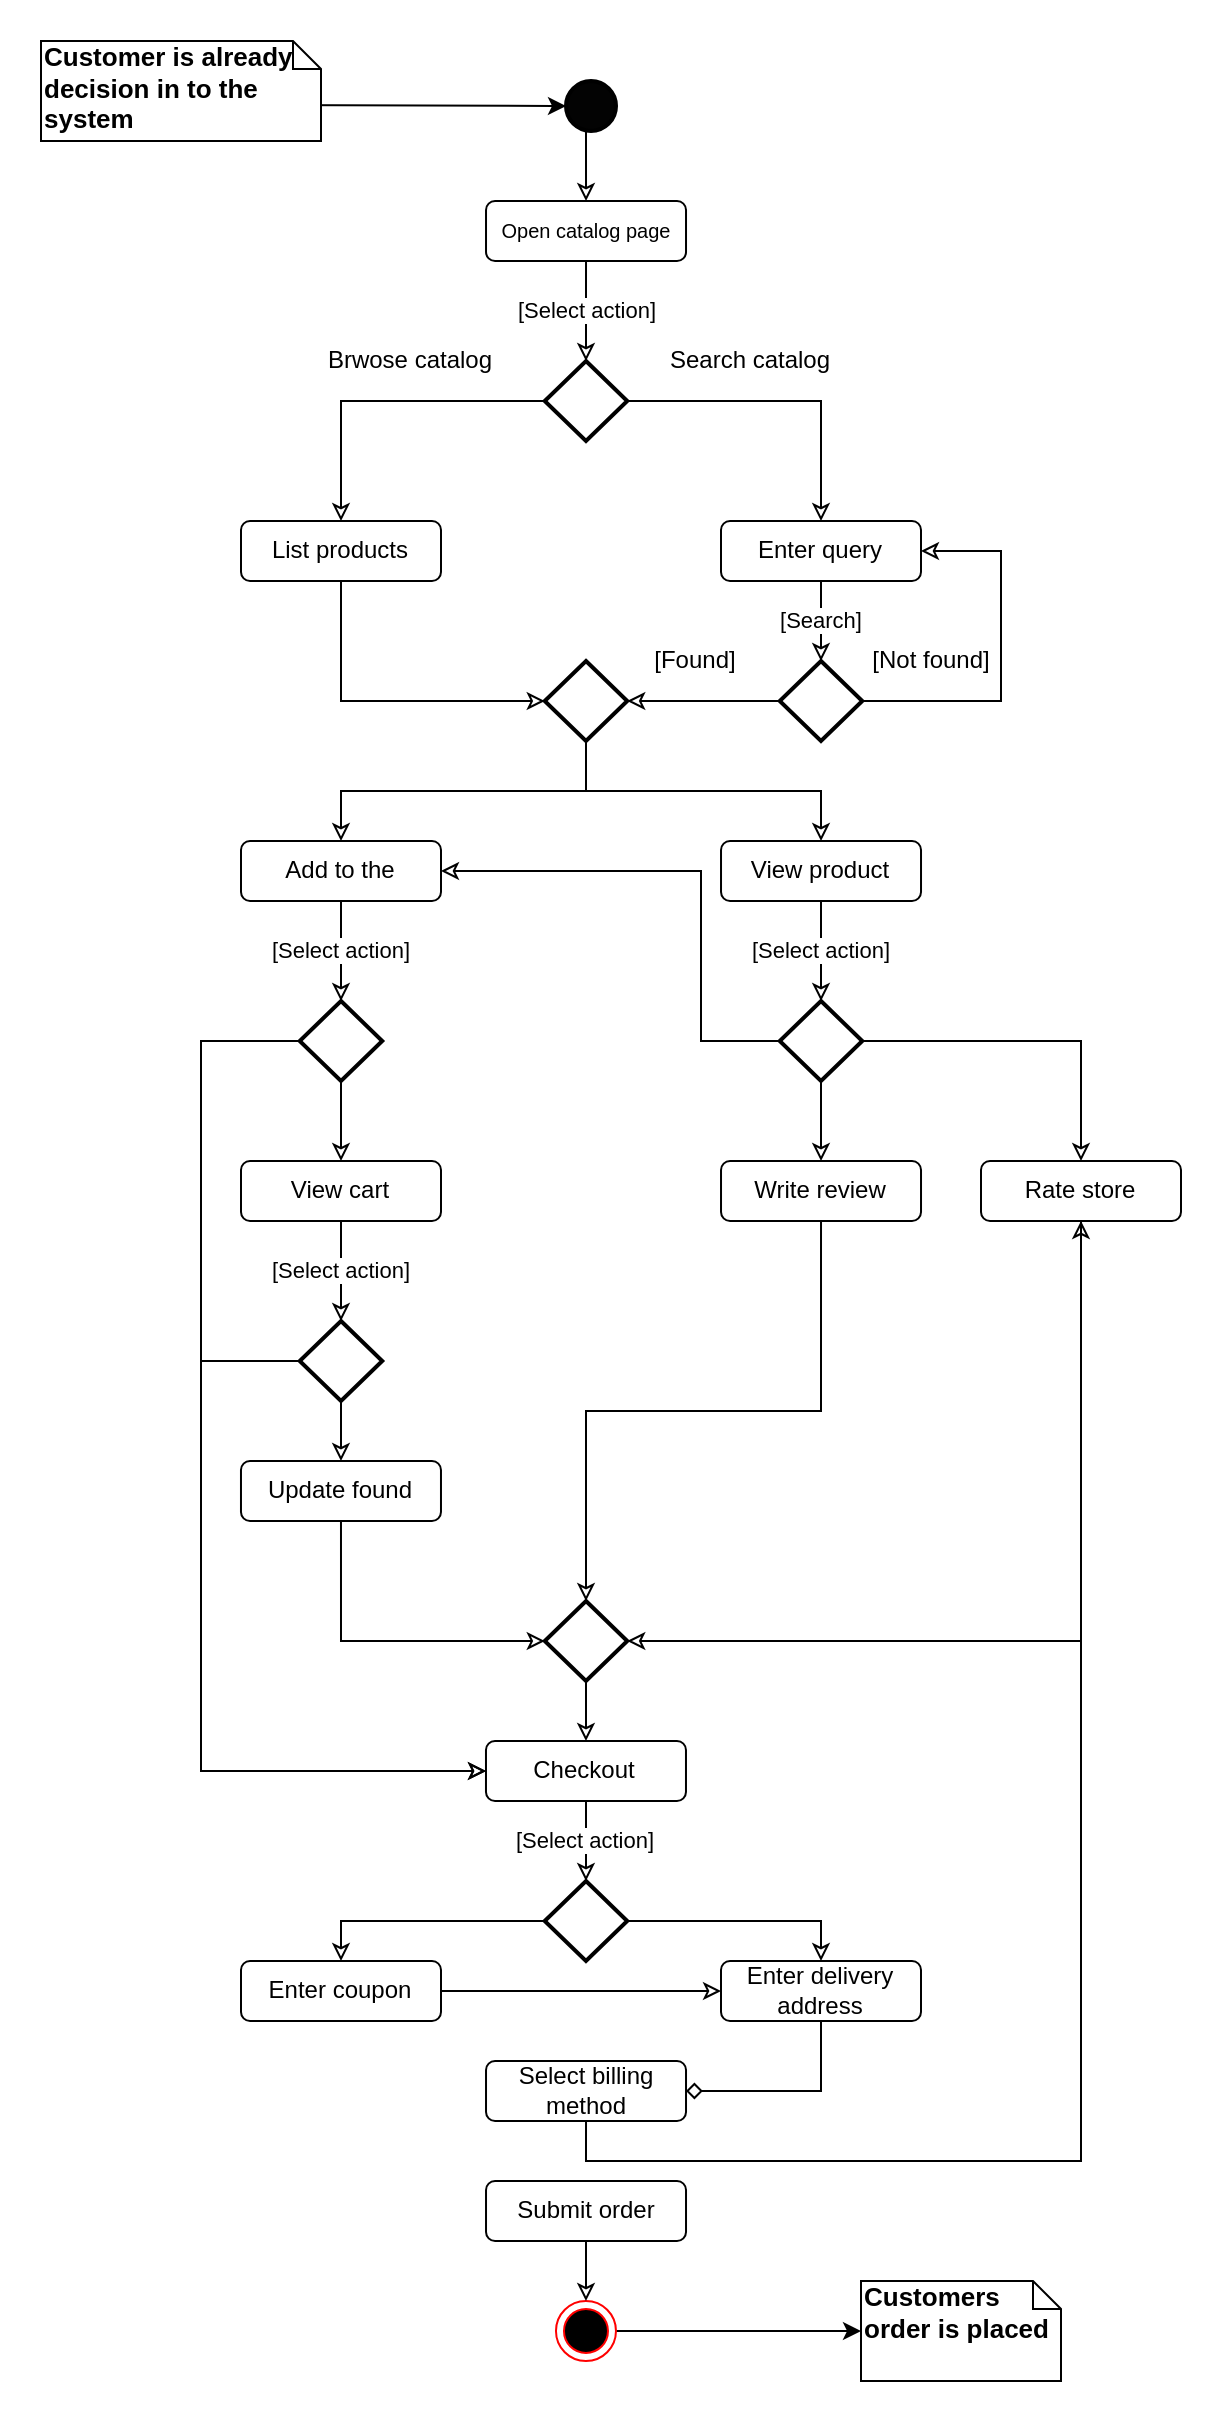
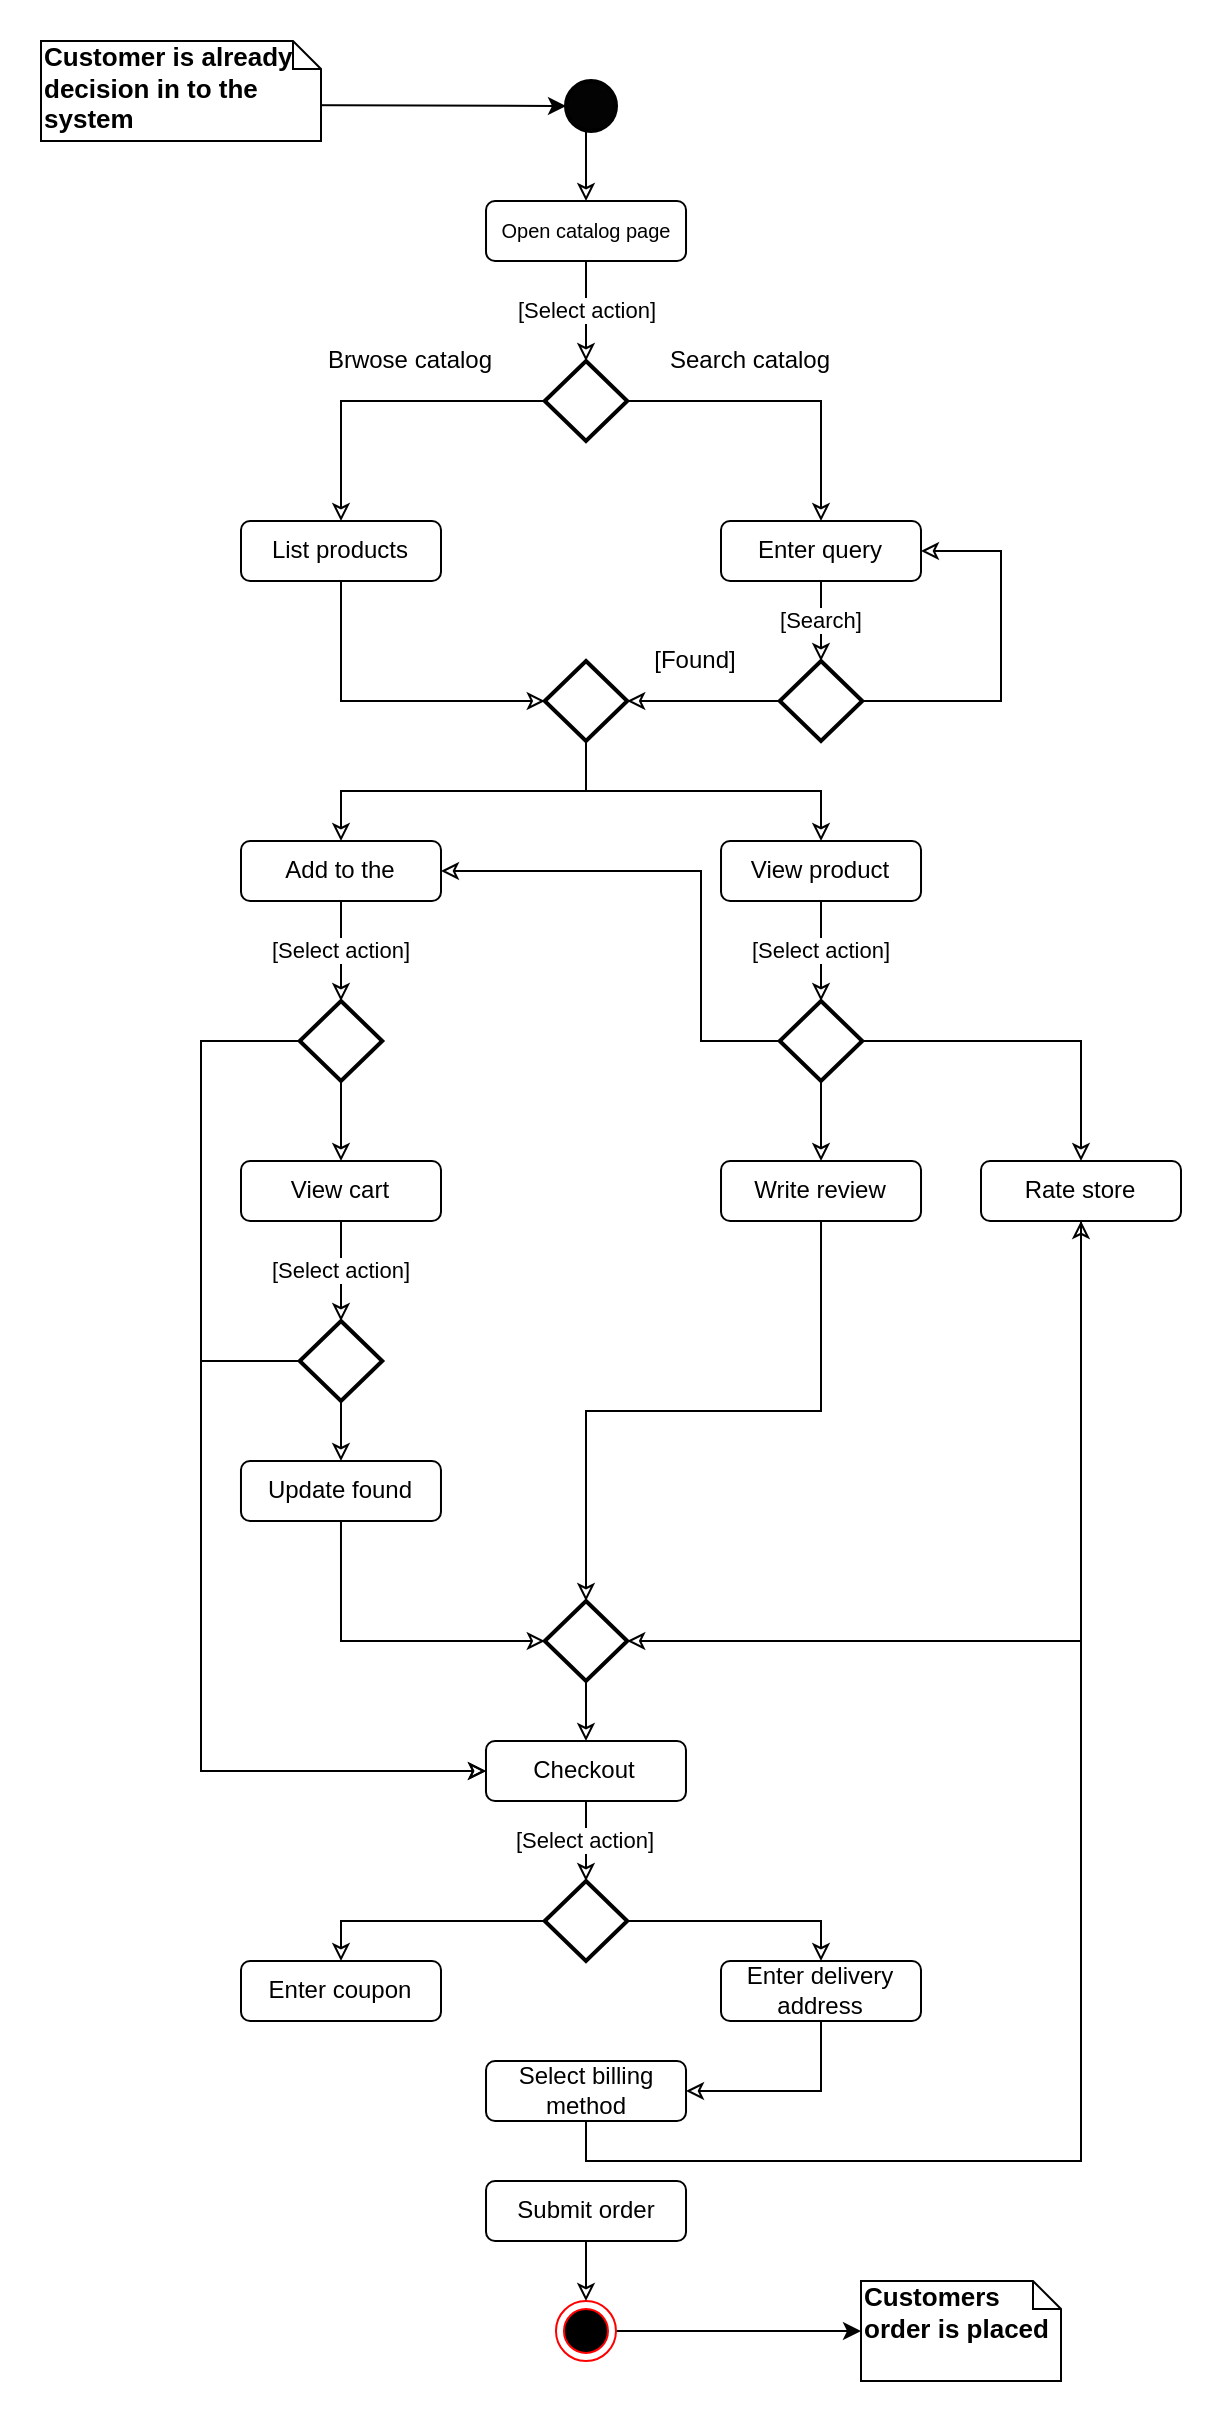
node "[Not found]": removed
edge "Enter coupon" -> "Enter delivery address": removed
edge "Enter delivery address" -> "Select billing method": arrowhead diamond -> classic
